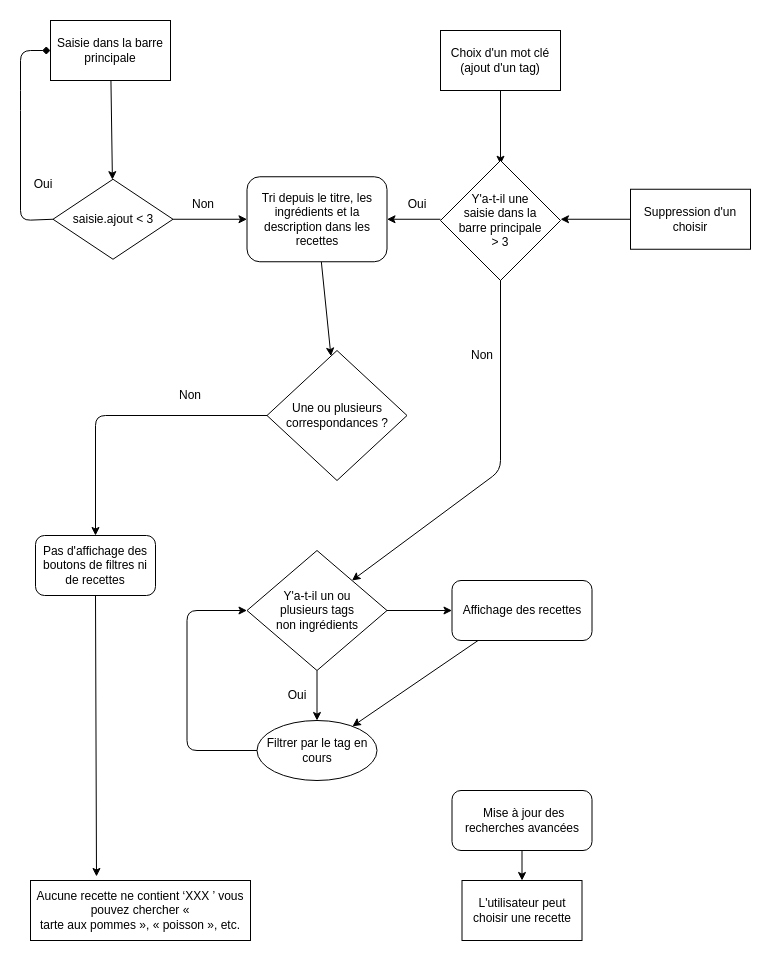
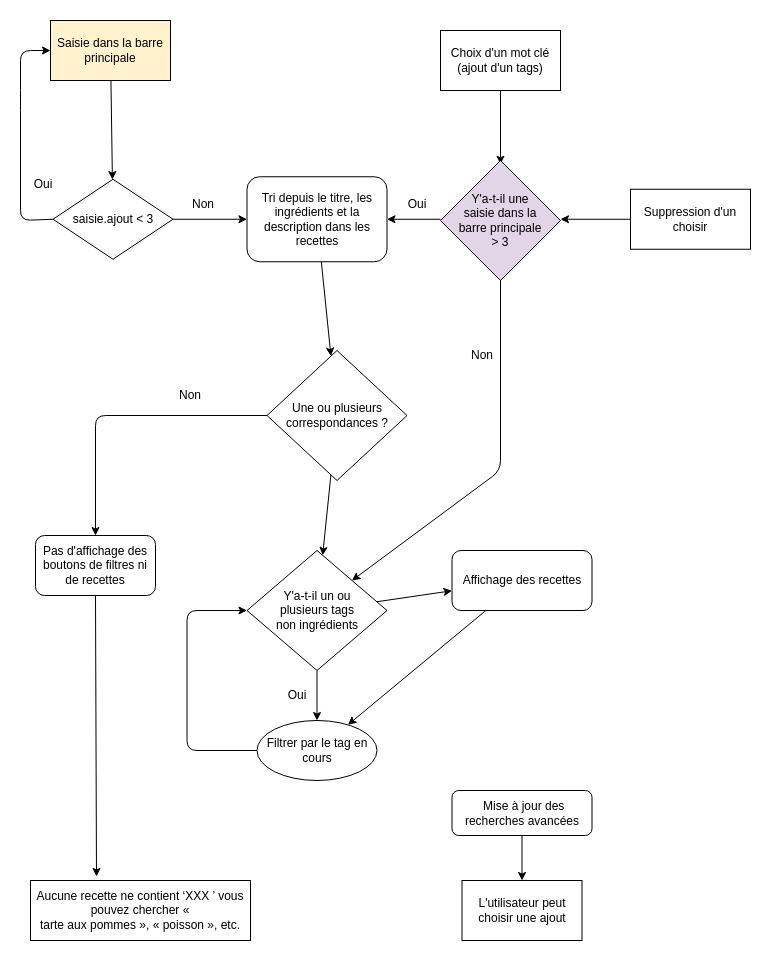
edge "saisie.ajout < 3" -> "Saisie dans la barre principale": arrowhead diamond -> classic
node "Saisie dans la barre principale": fillcolor #ffffff -> #fff2cc
node "Choix d'un mot clé (ajout d'un tag)": label "Choix d'un mot clé (ajout d'un tag)" -> "Choix d'un mot clé (ajout d'un tags)"
node "Y'a-t-il une saisie dans la barre principale > 3": fillcolor #ffffff -> #e1d5e7
edge "Une ou plusieurs correspondances ?" -> "Y'a-t-il un ou plusieurs tags non ingrédients": added
node "Affichage des recettes": moved (522, 611) -> (522, 581)
node "Mise à jour des recherches avancées": size 140x60 -> 140x45
node "L'utilisateur peut choisir une recette": label "L'utilisateur peut choisir une recette" -> "L'utilisateur peut choisir une ajout"
